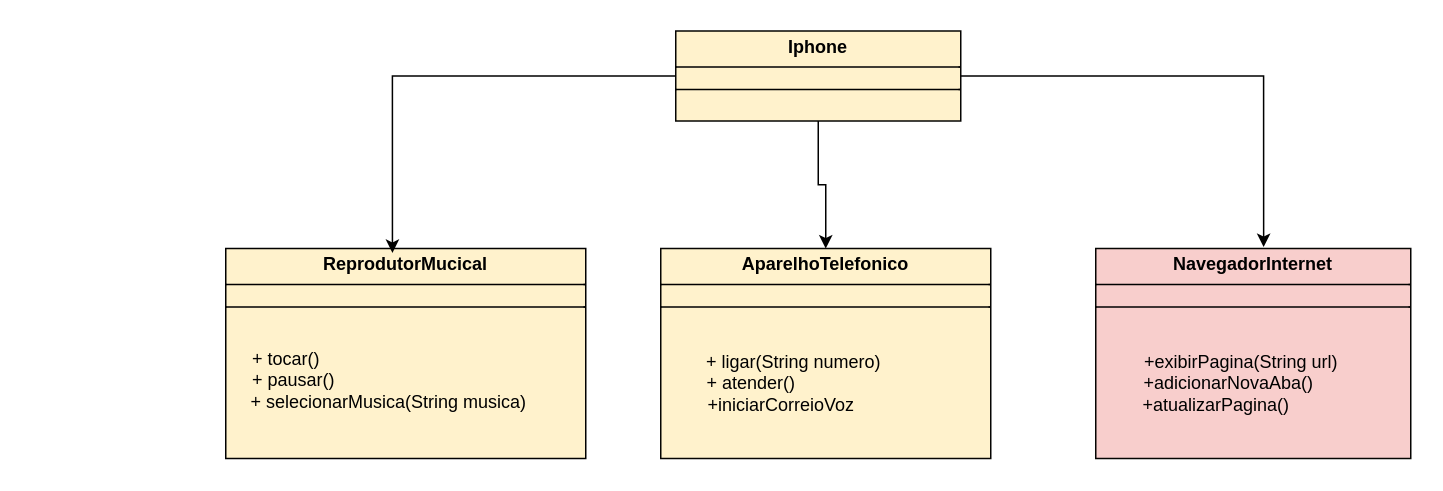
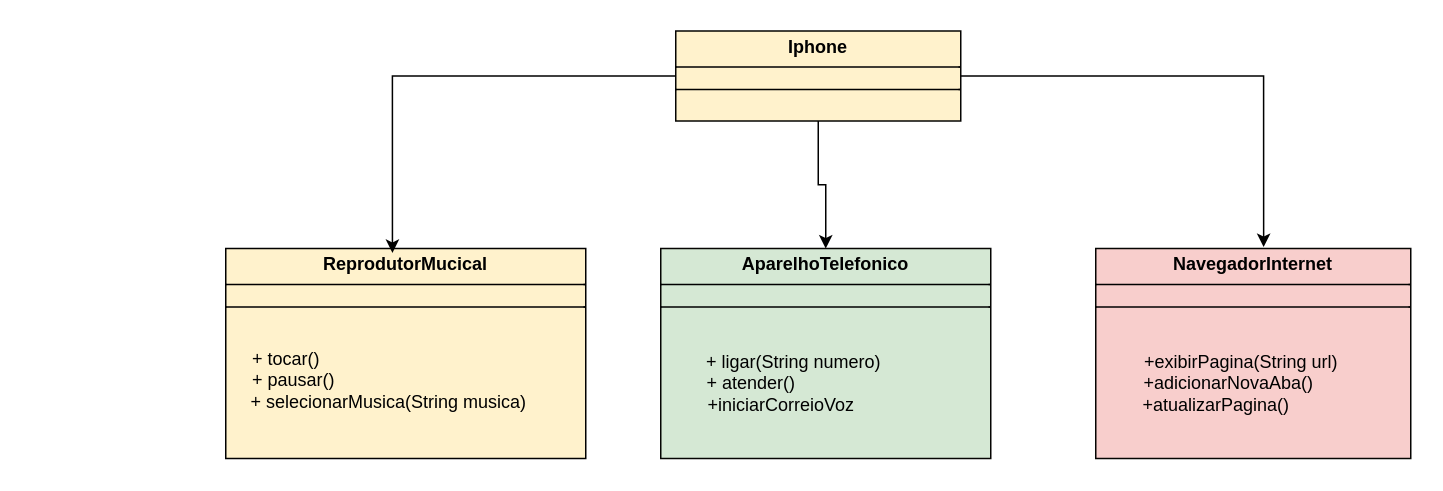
node "AparelhoTelefonico": fillcolor #fff2cc -> #d5e8d4
